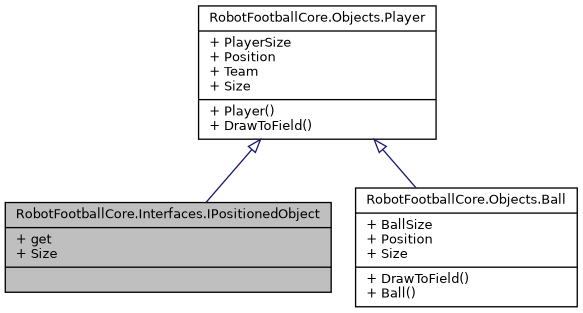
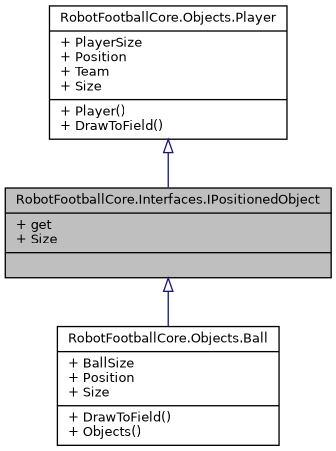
edge "RobotFootballCore.Objects.Ball" -> "RobotFootballCore.Objects.Player": now "RobotFootballCore.Objects.Ball" -> "RobotFootballCore.Interfaces.IPositionedObject"
node "RobotFootballCore.Objects.Ball": text "+ Ball()" -> "+ Objects()"
